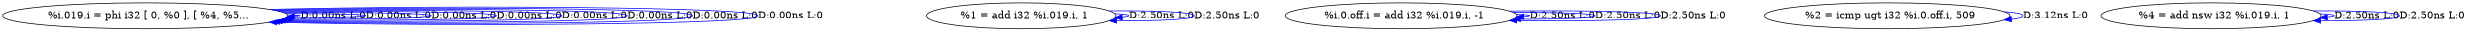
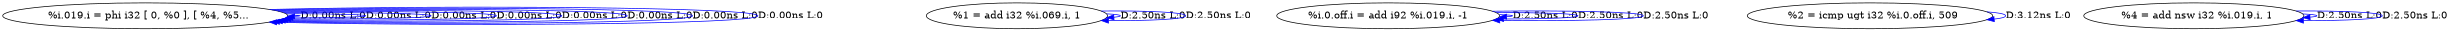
node "%1 = add i32 %i.019.i, 1": label "%1 = add i32 %i.019.i, 1" -> "%1 = add i32 %i.069.i, 1"
node "%i.0.off.i = add i32 %i.019.i, -1": label "%i.0.off.i = add i32 %i.019.i, -1" -> "%i.0.off.i = add i92 %i.019.i, -1"
